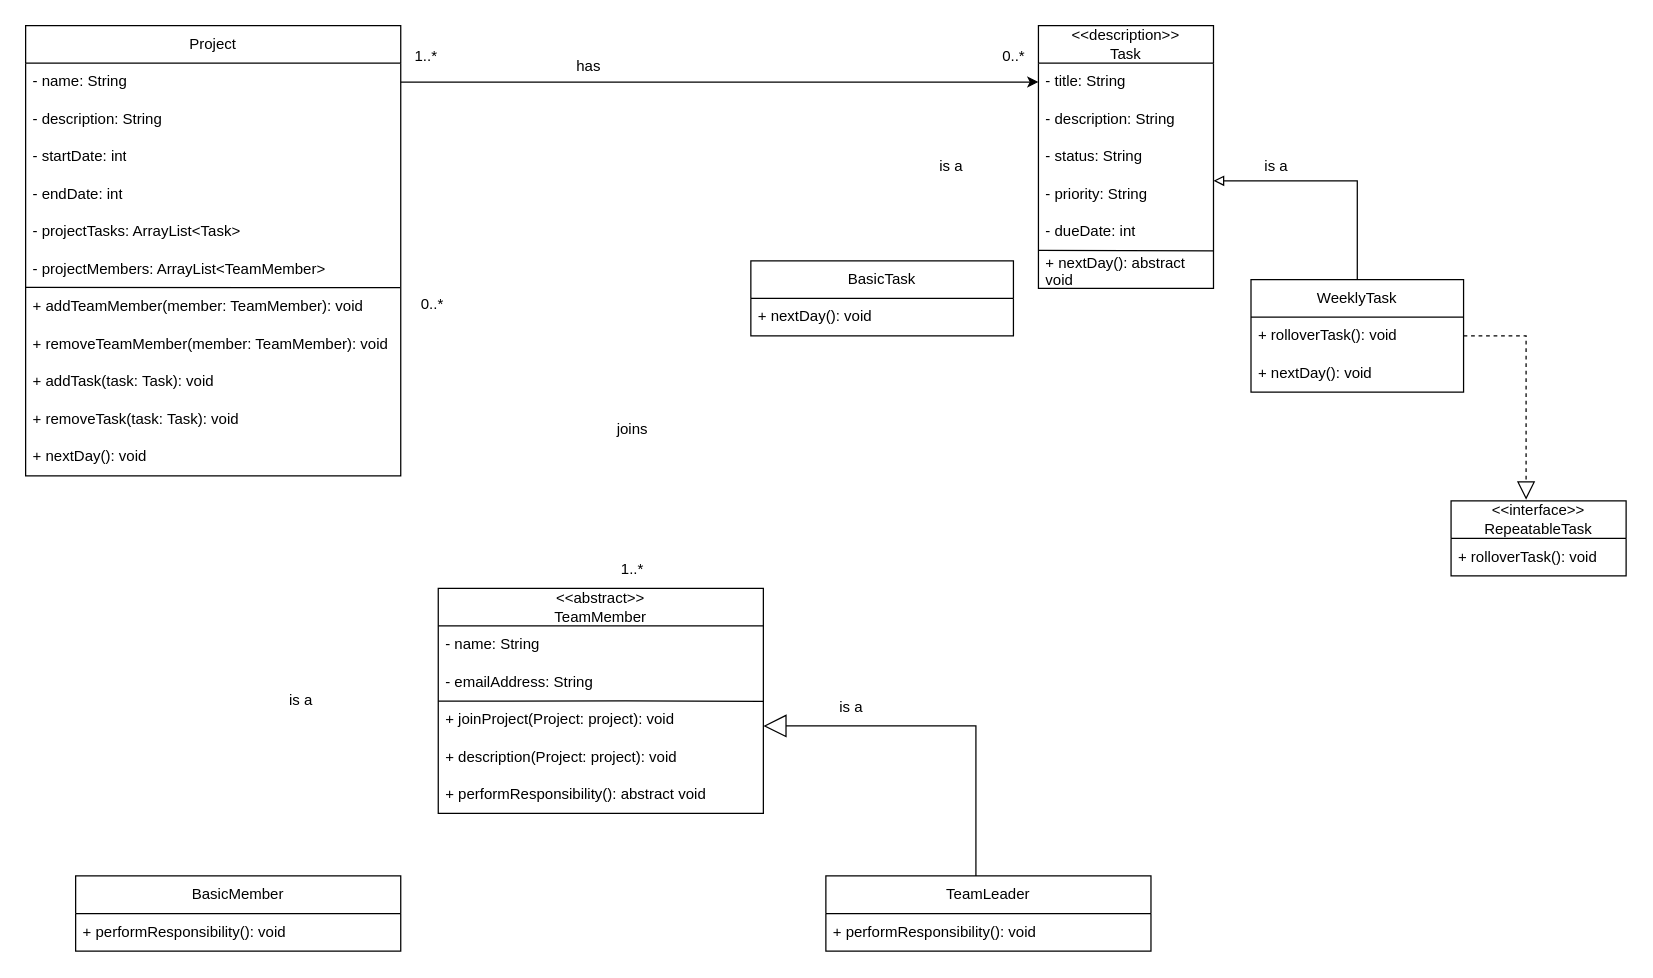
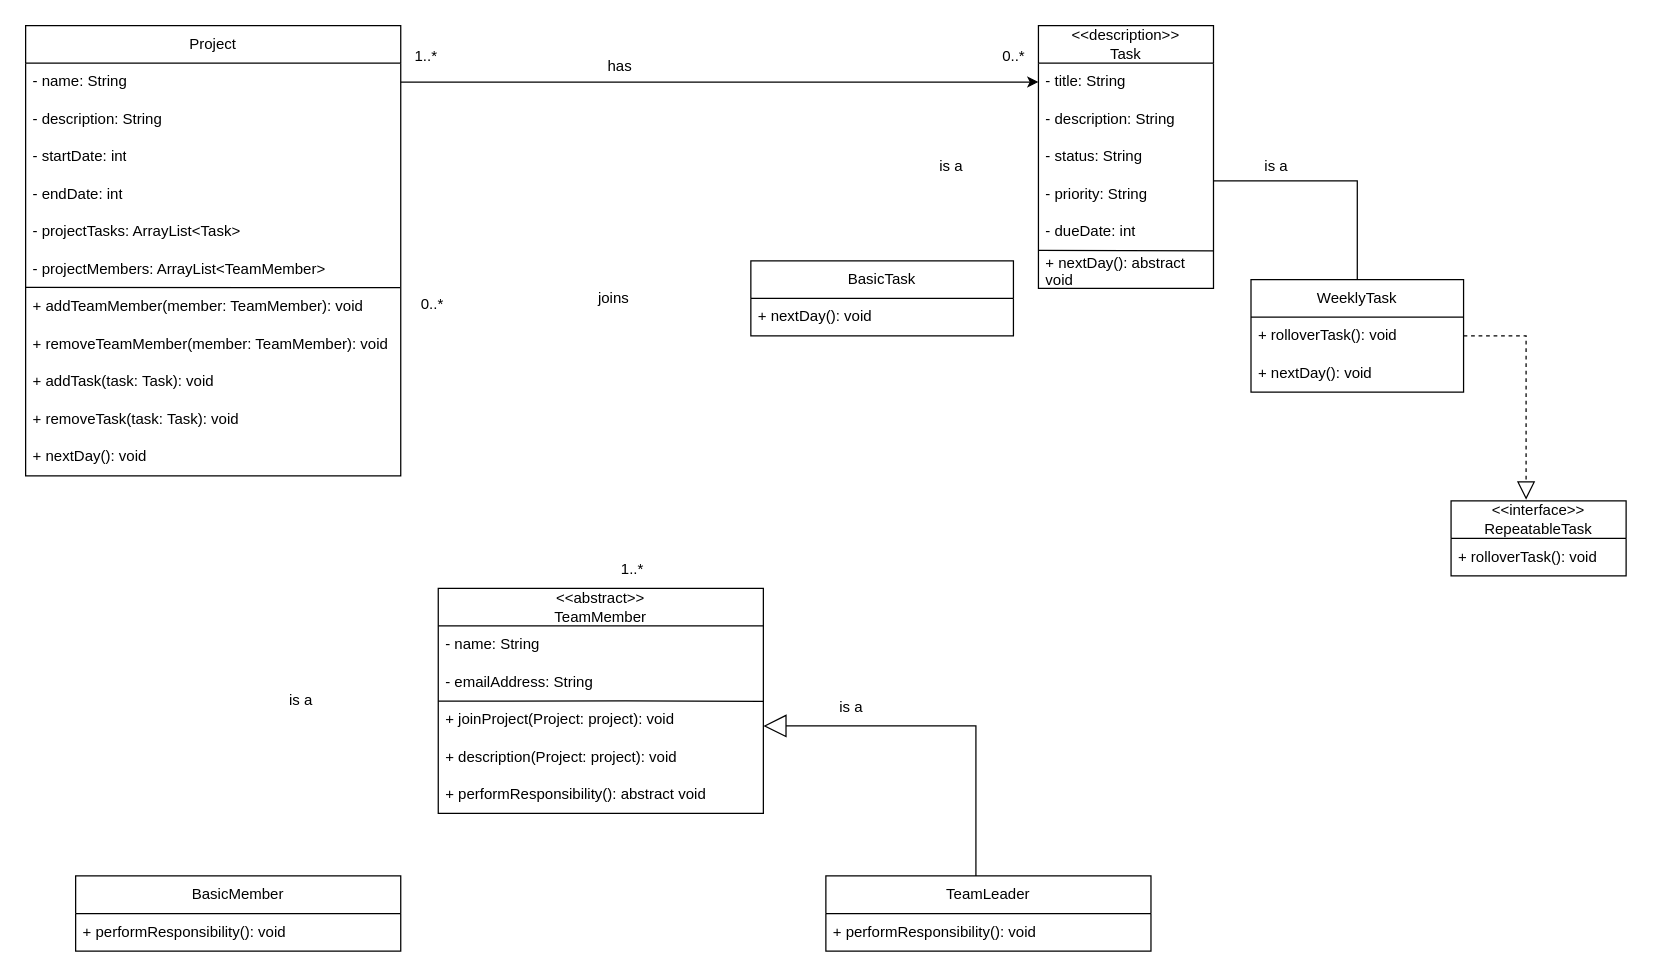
node "has": moved (588, 67) -> (619, 67)
edge "WeeklyTask" -> "- priority: String": arrowhead block -> none
node "joins": moved (632, 429) -> (613, 298)
